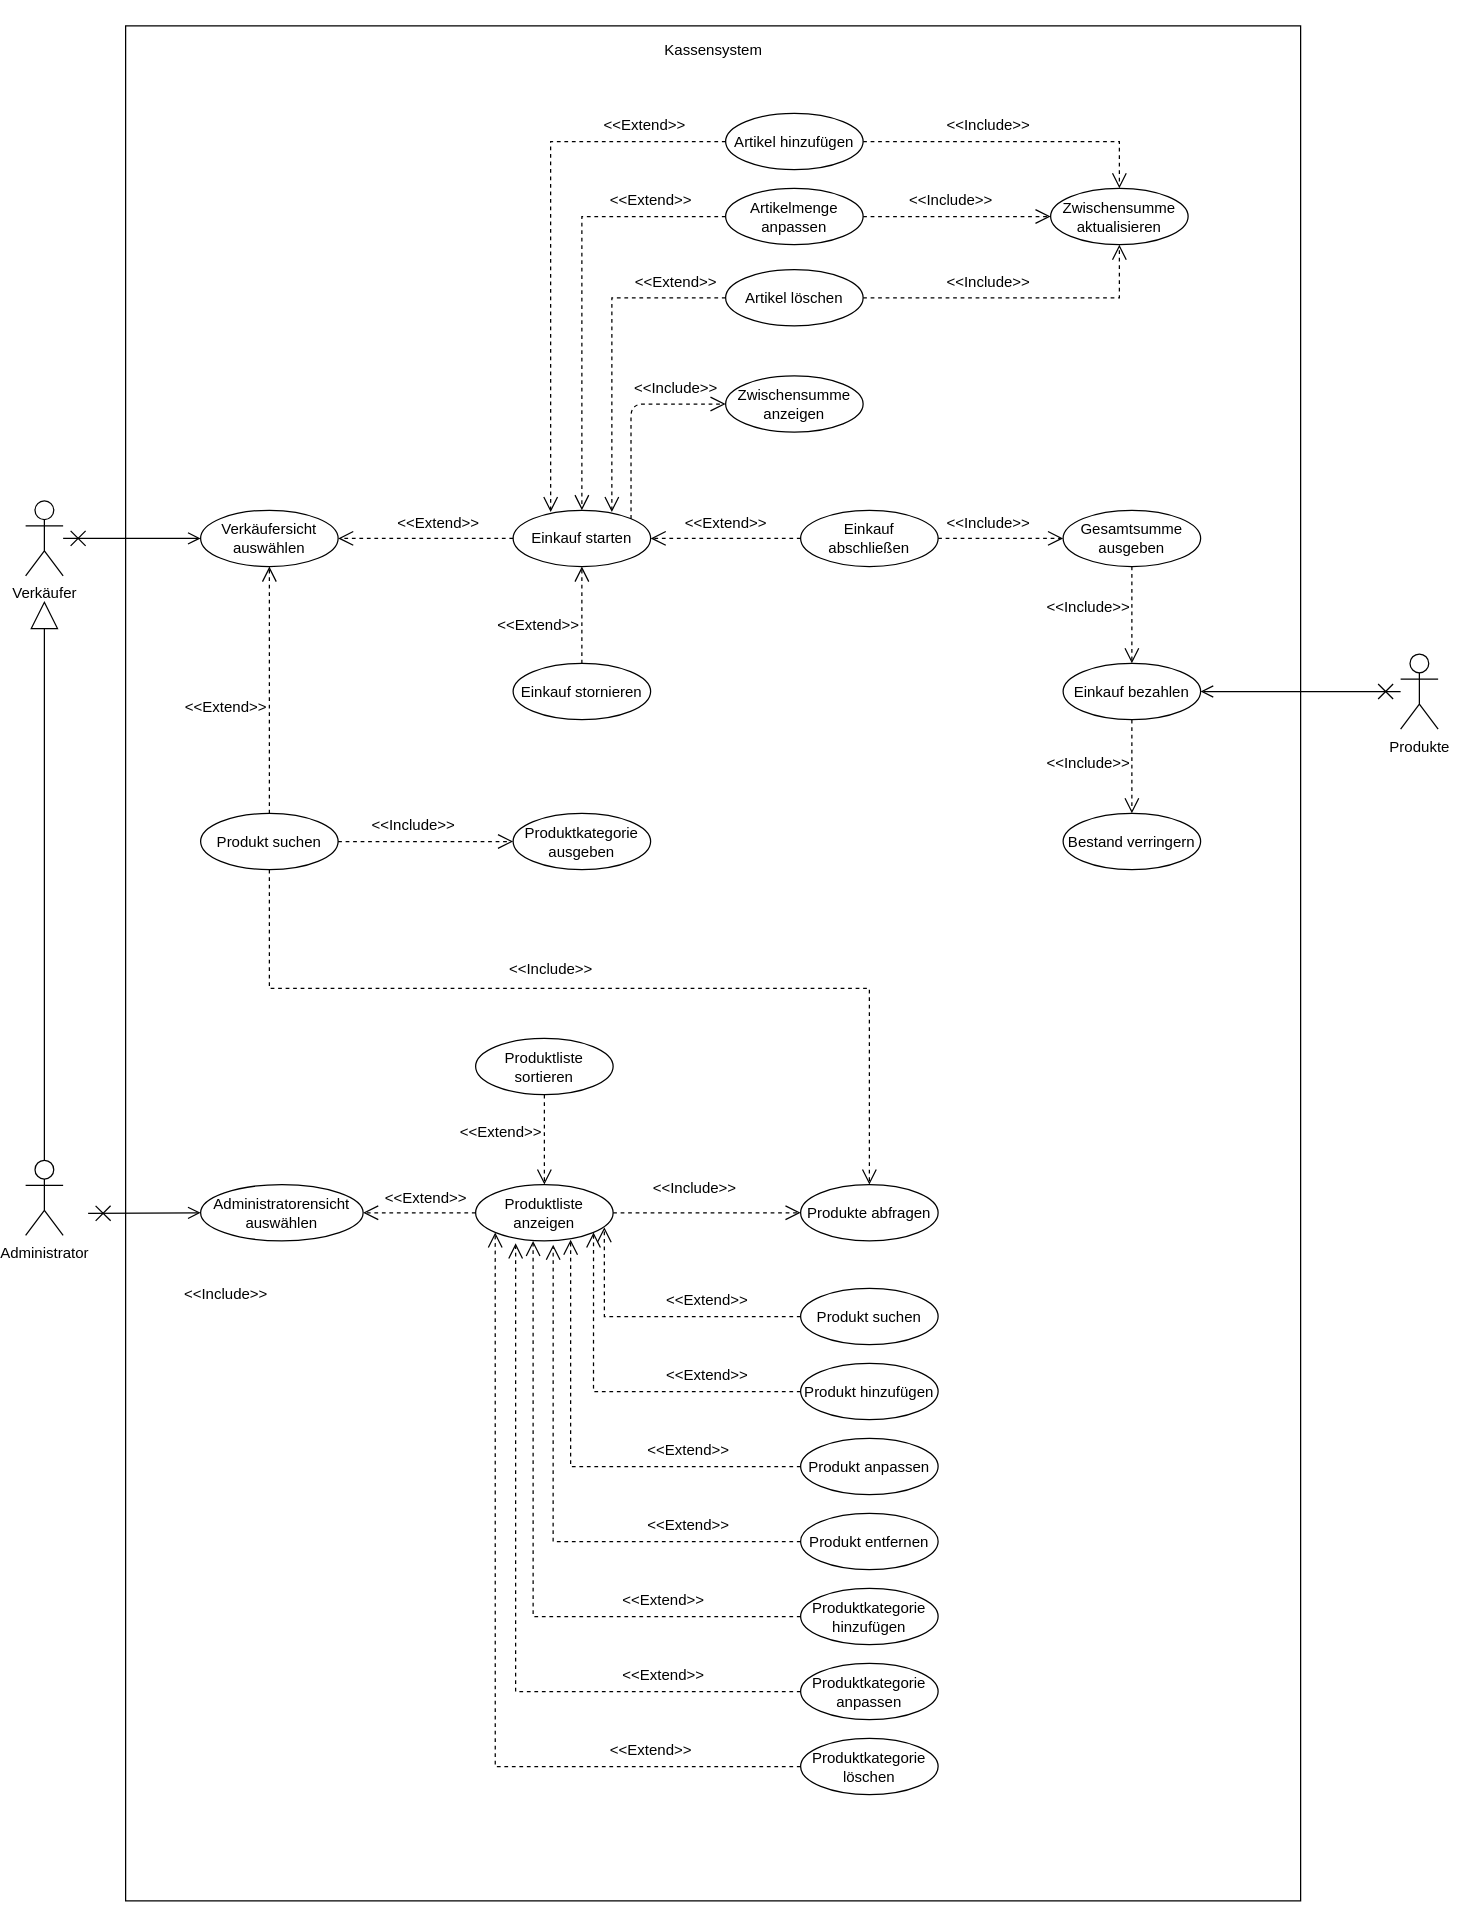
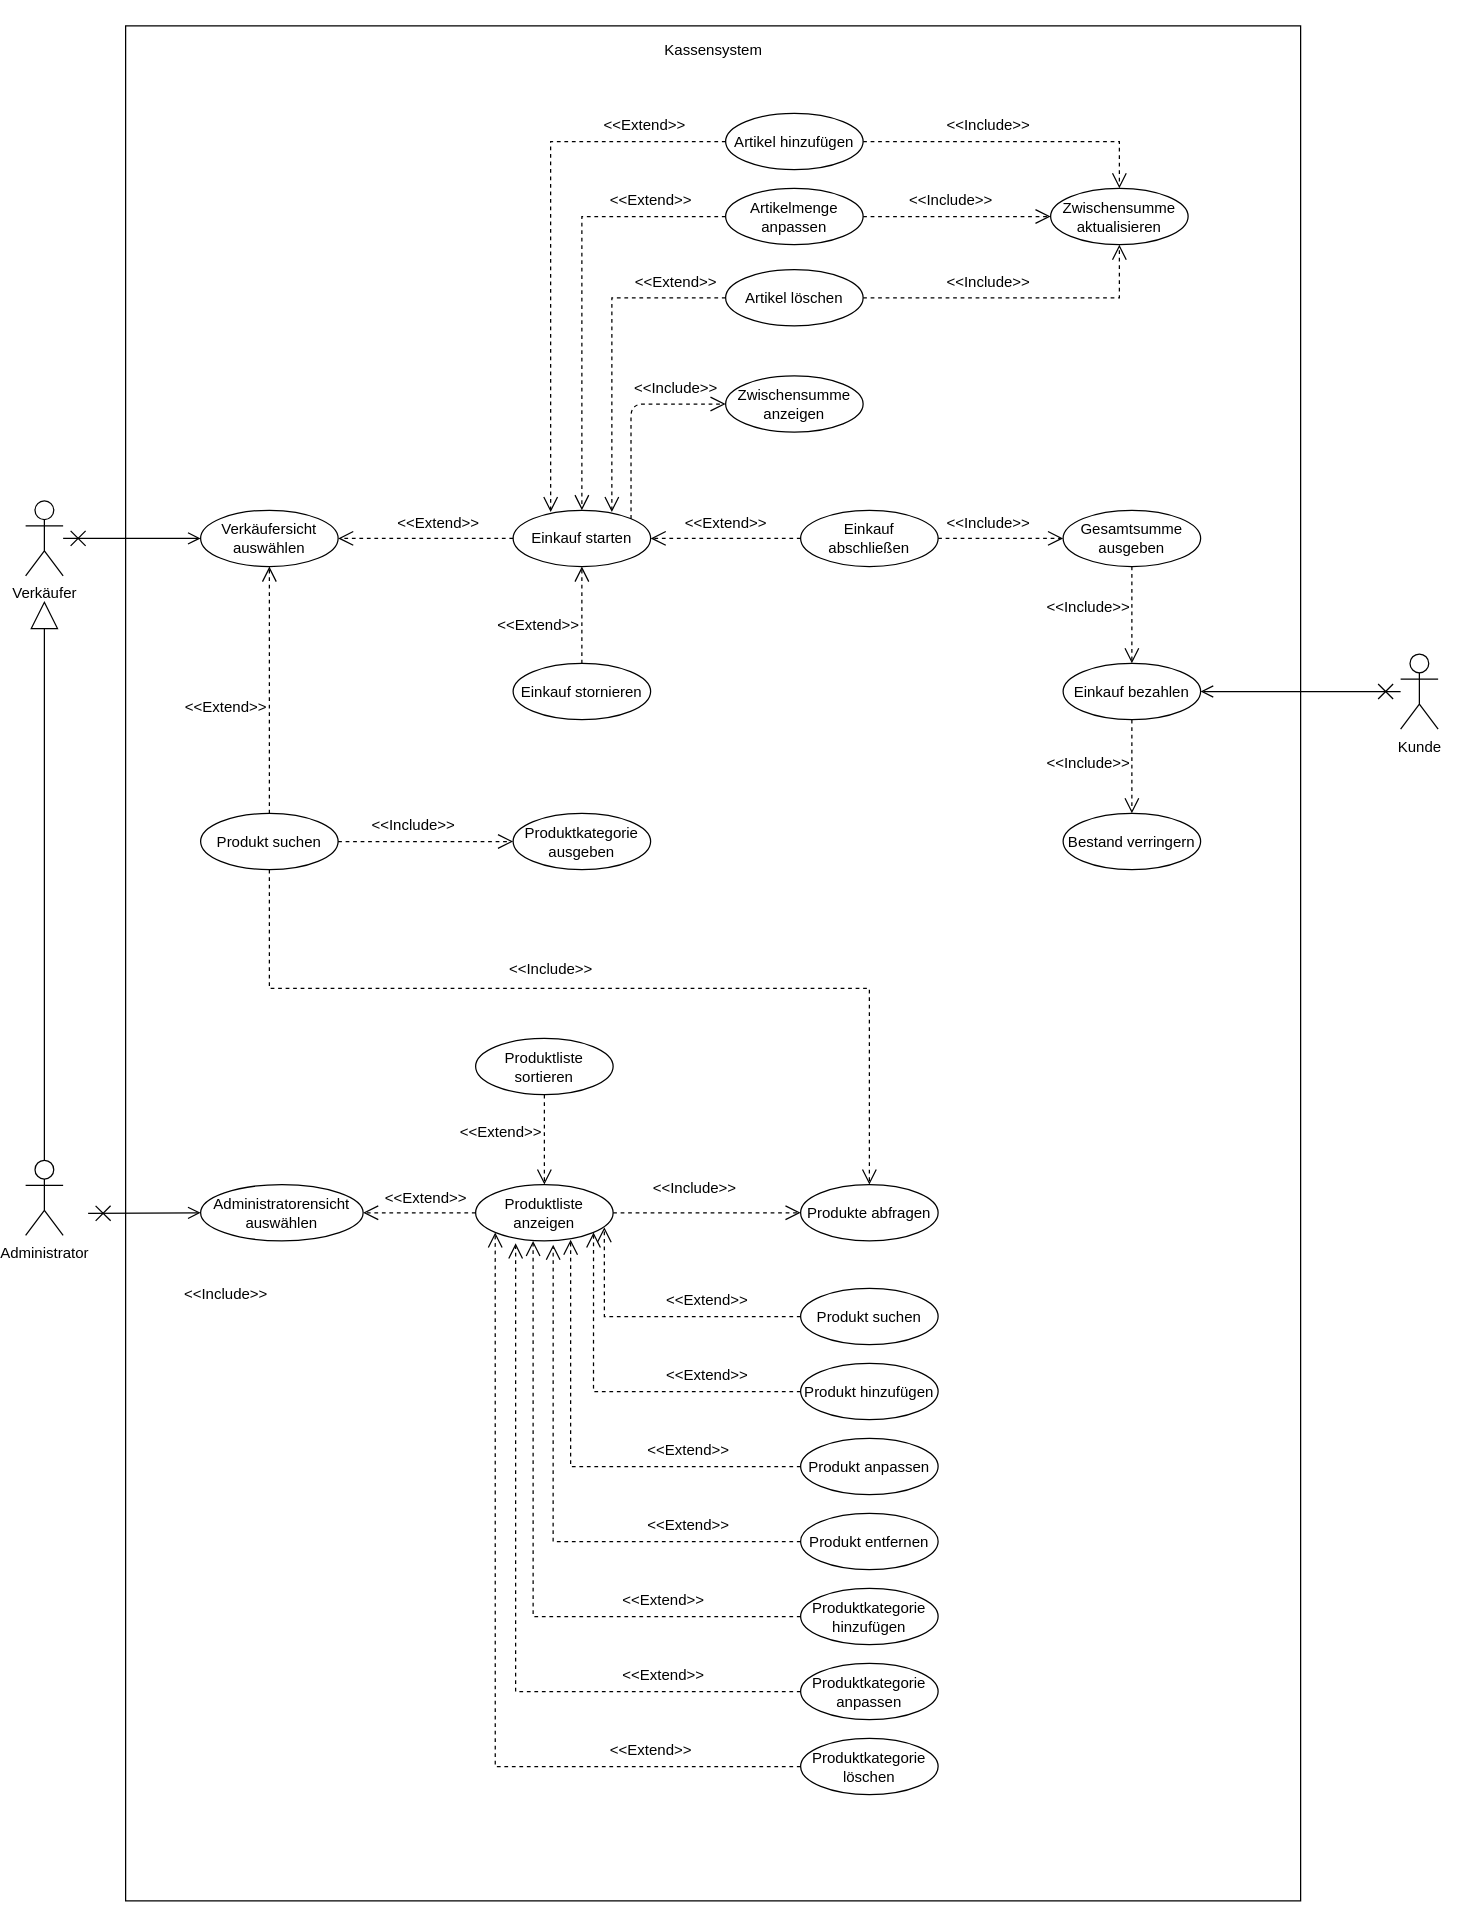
node "Produkte": label "Produkte" -> "Kunde"
